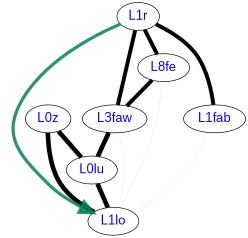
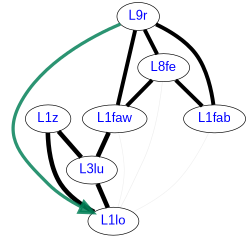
node "L1r": label "L1r" -> "L9r"
edge "L8fe" -- "L1fab": added
node "L0z": label "L0z" -> "L1z"
node "L3faw": label "L3faw" -> "L1faw"
node "L0lu": label "L0lu" -> "L3lu"
